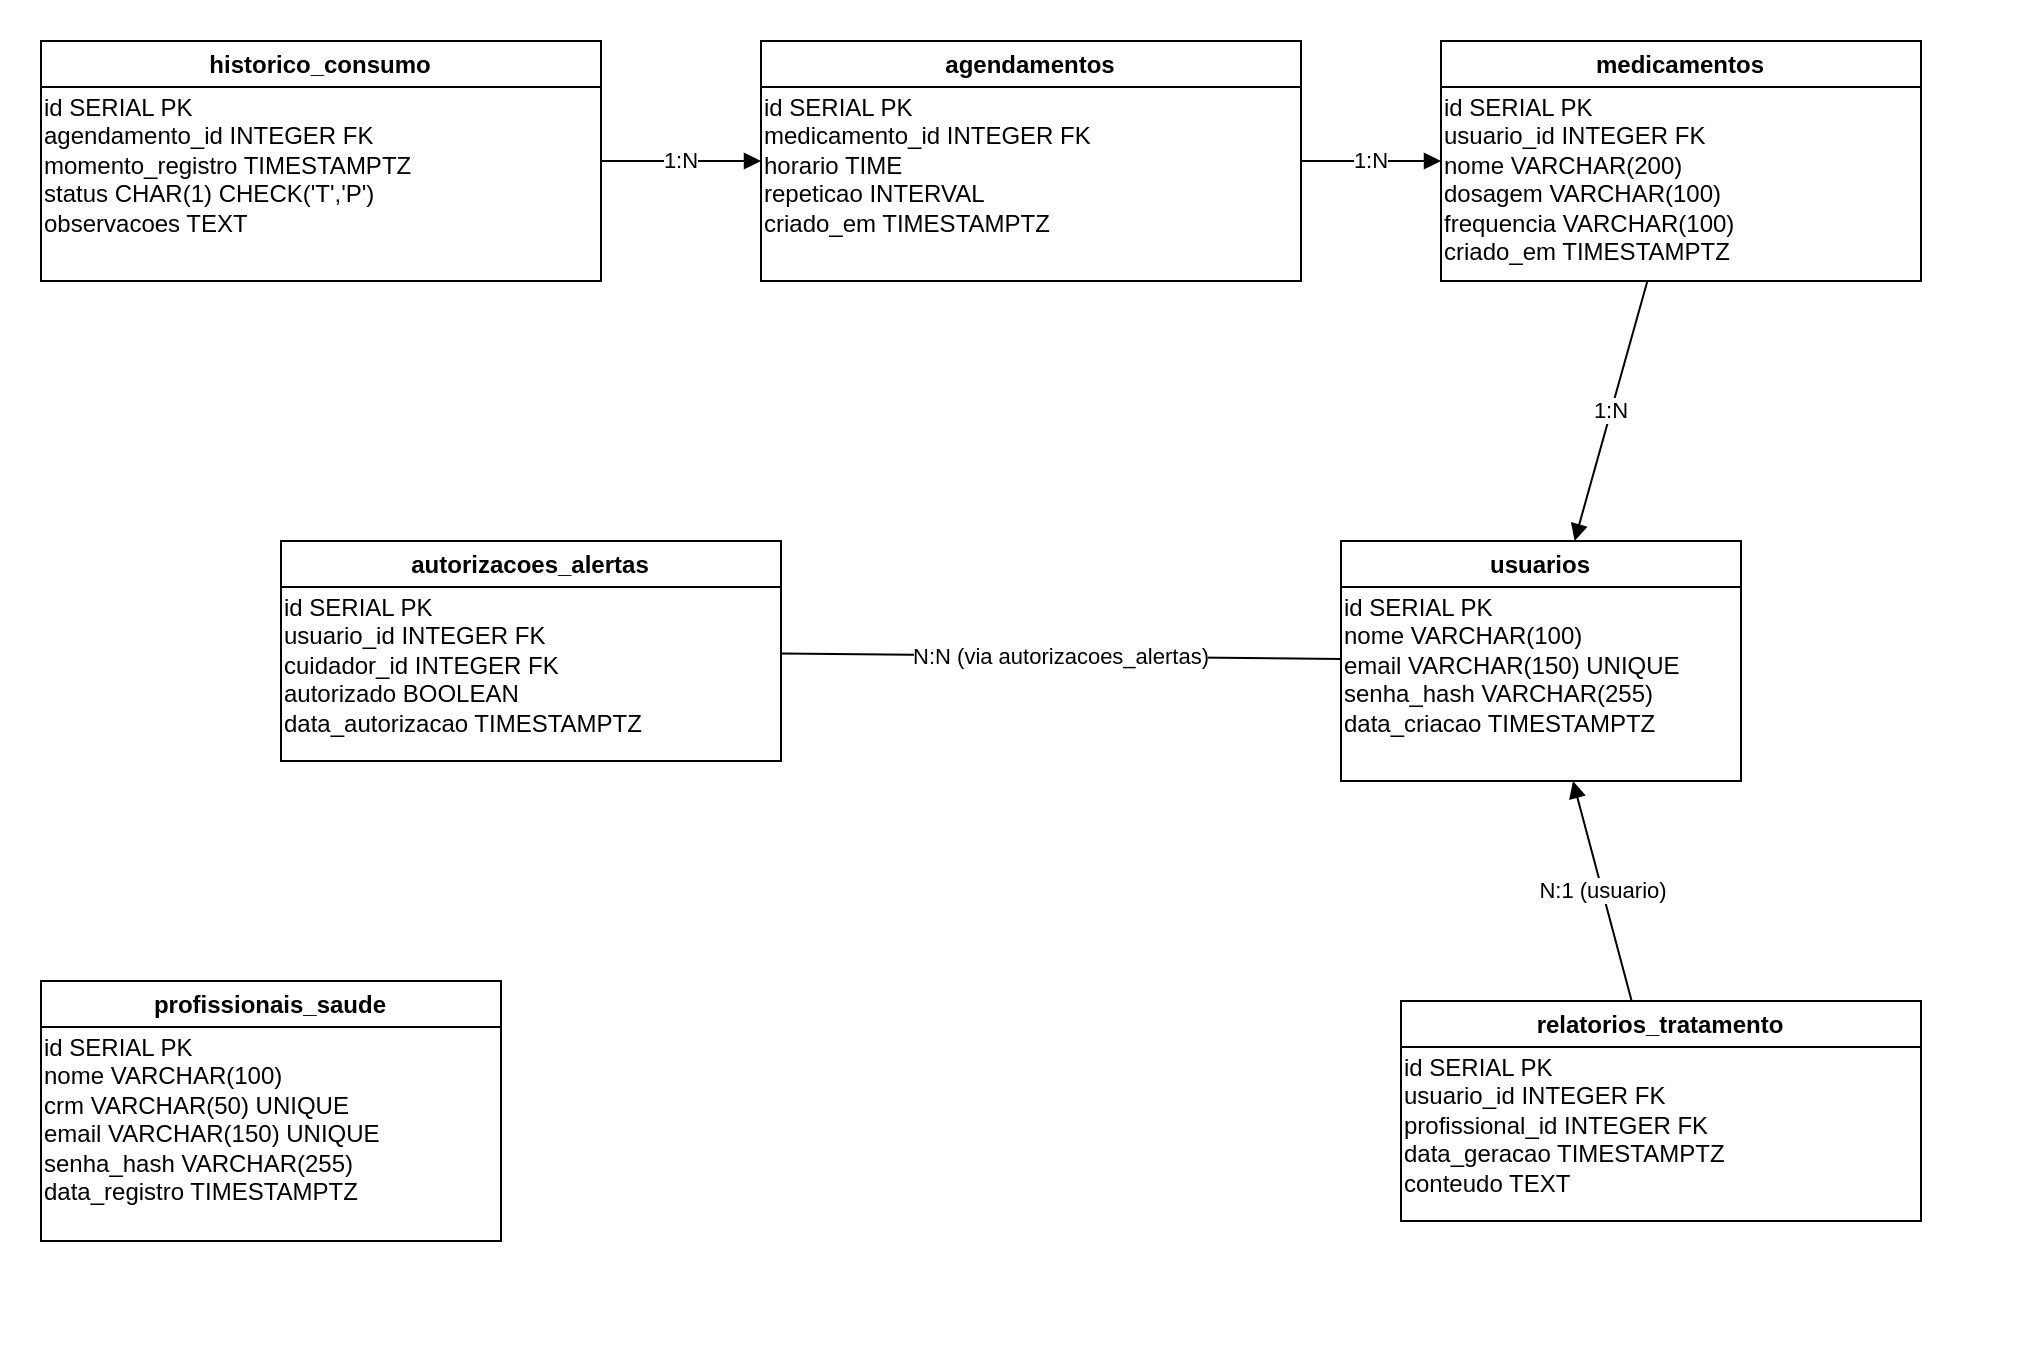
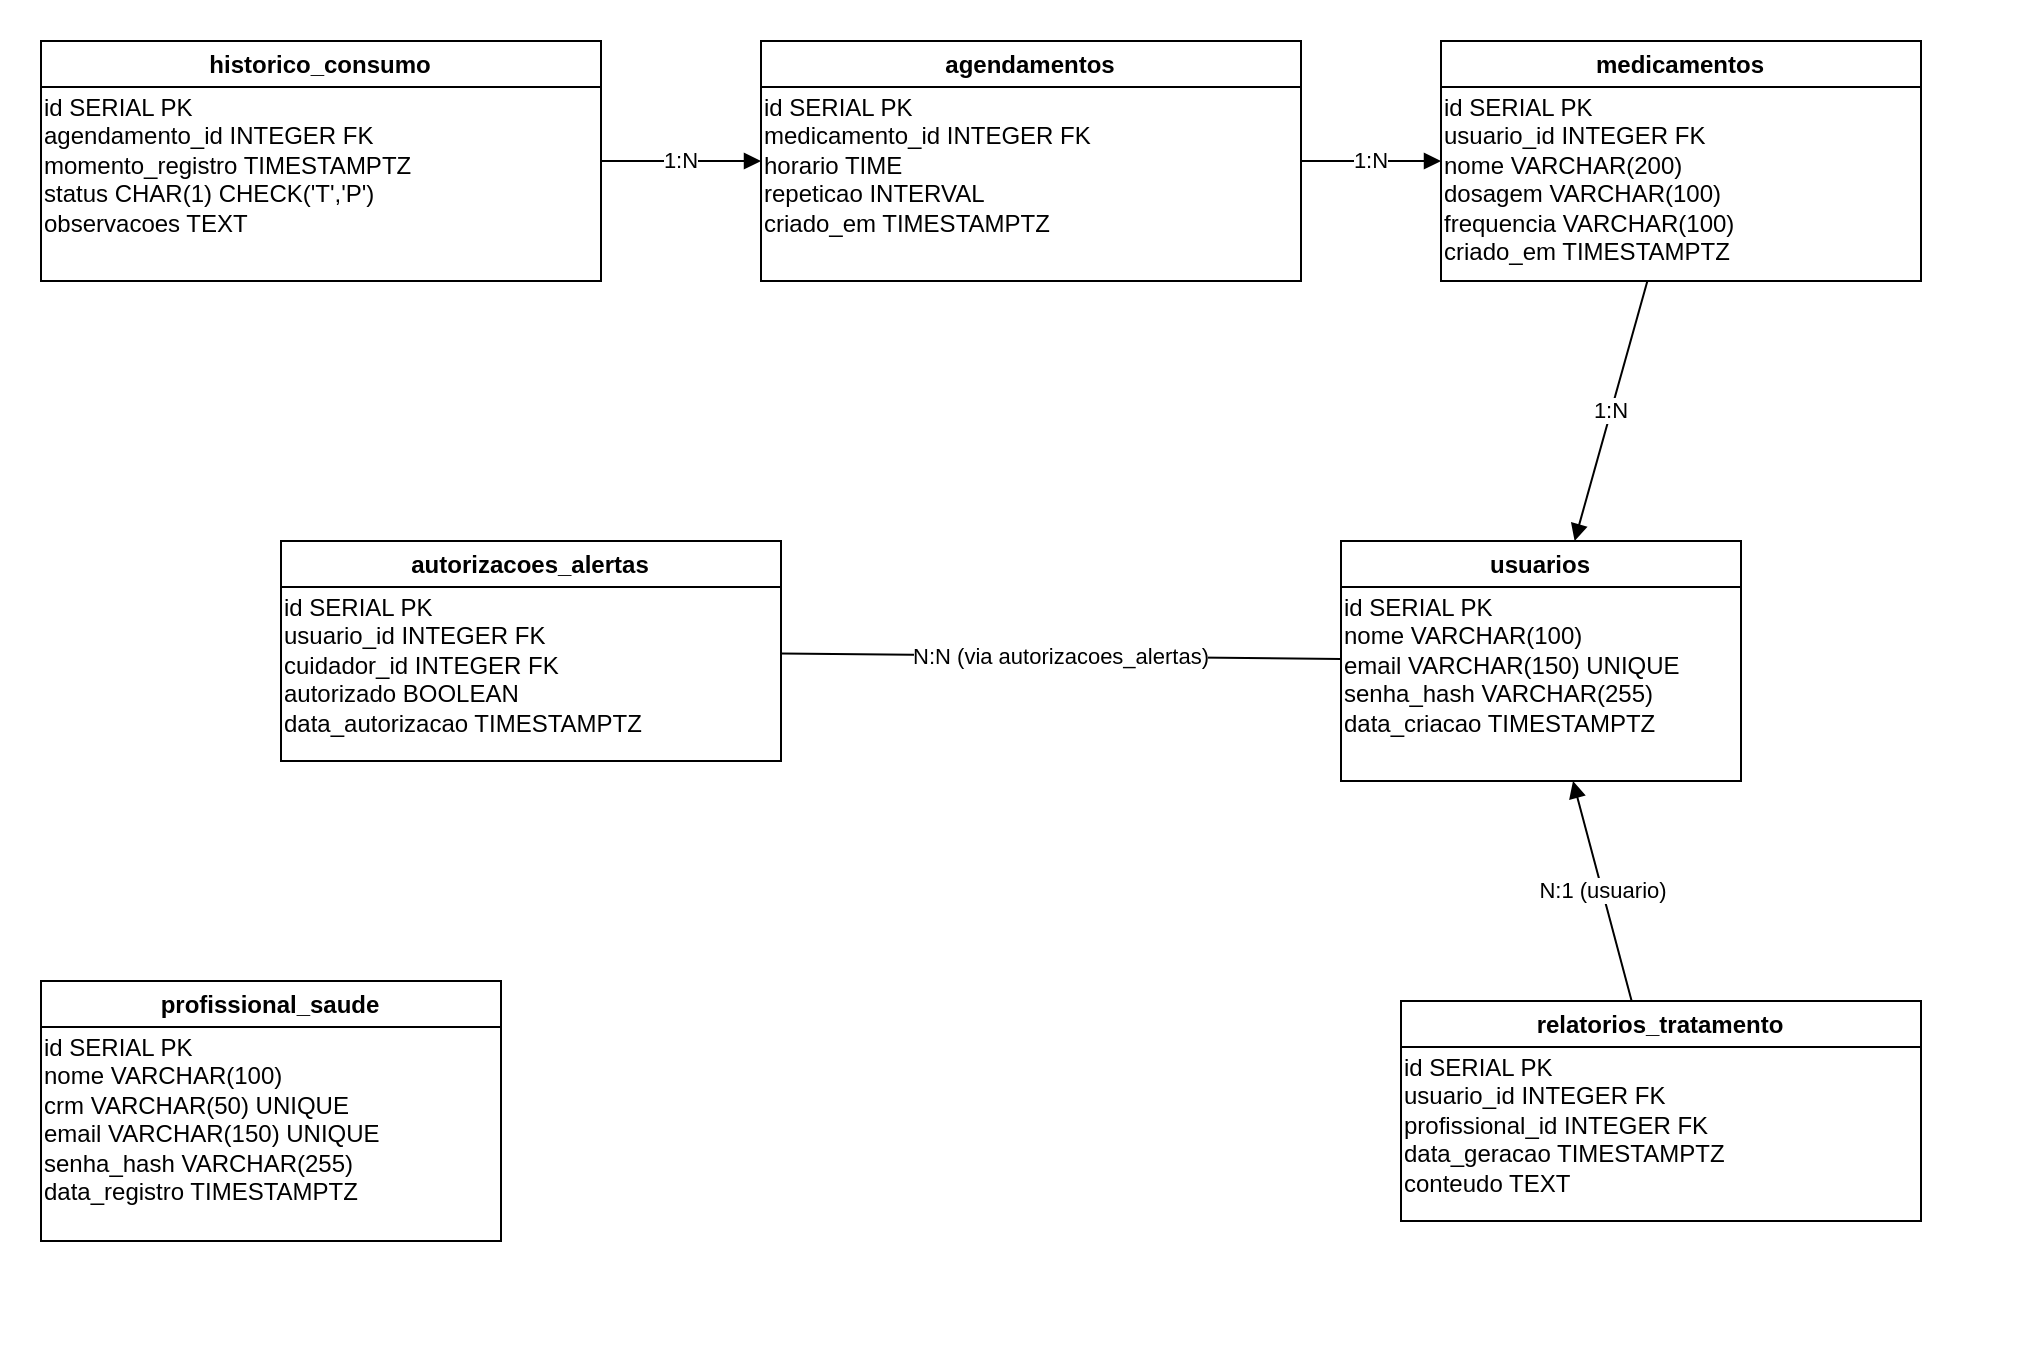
node "profissionais_saude": label "profissionais_saude" -> "profissional_saude"
